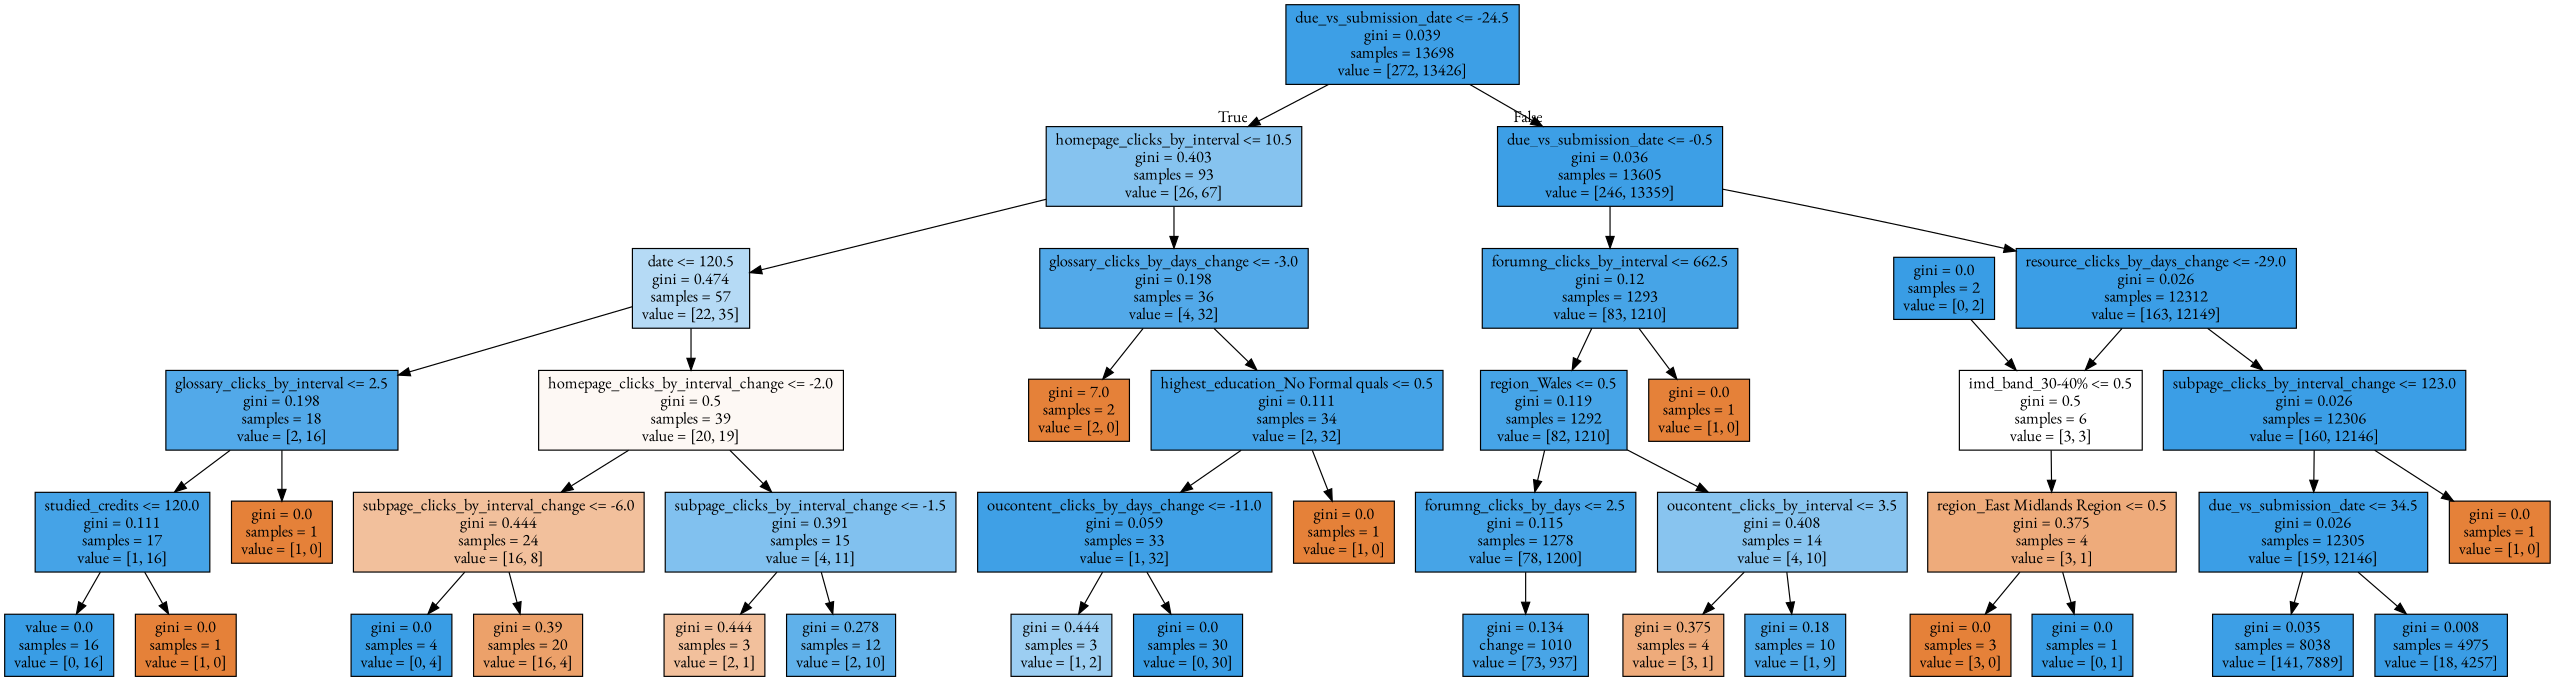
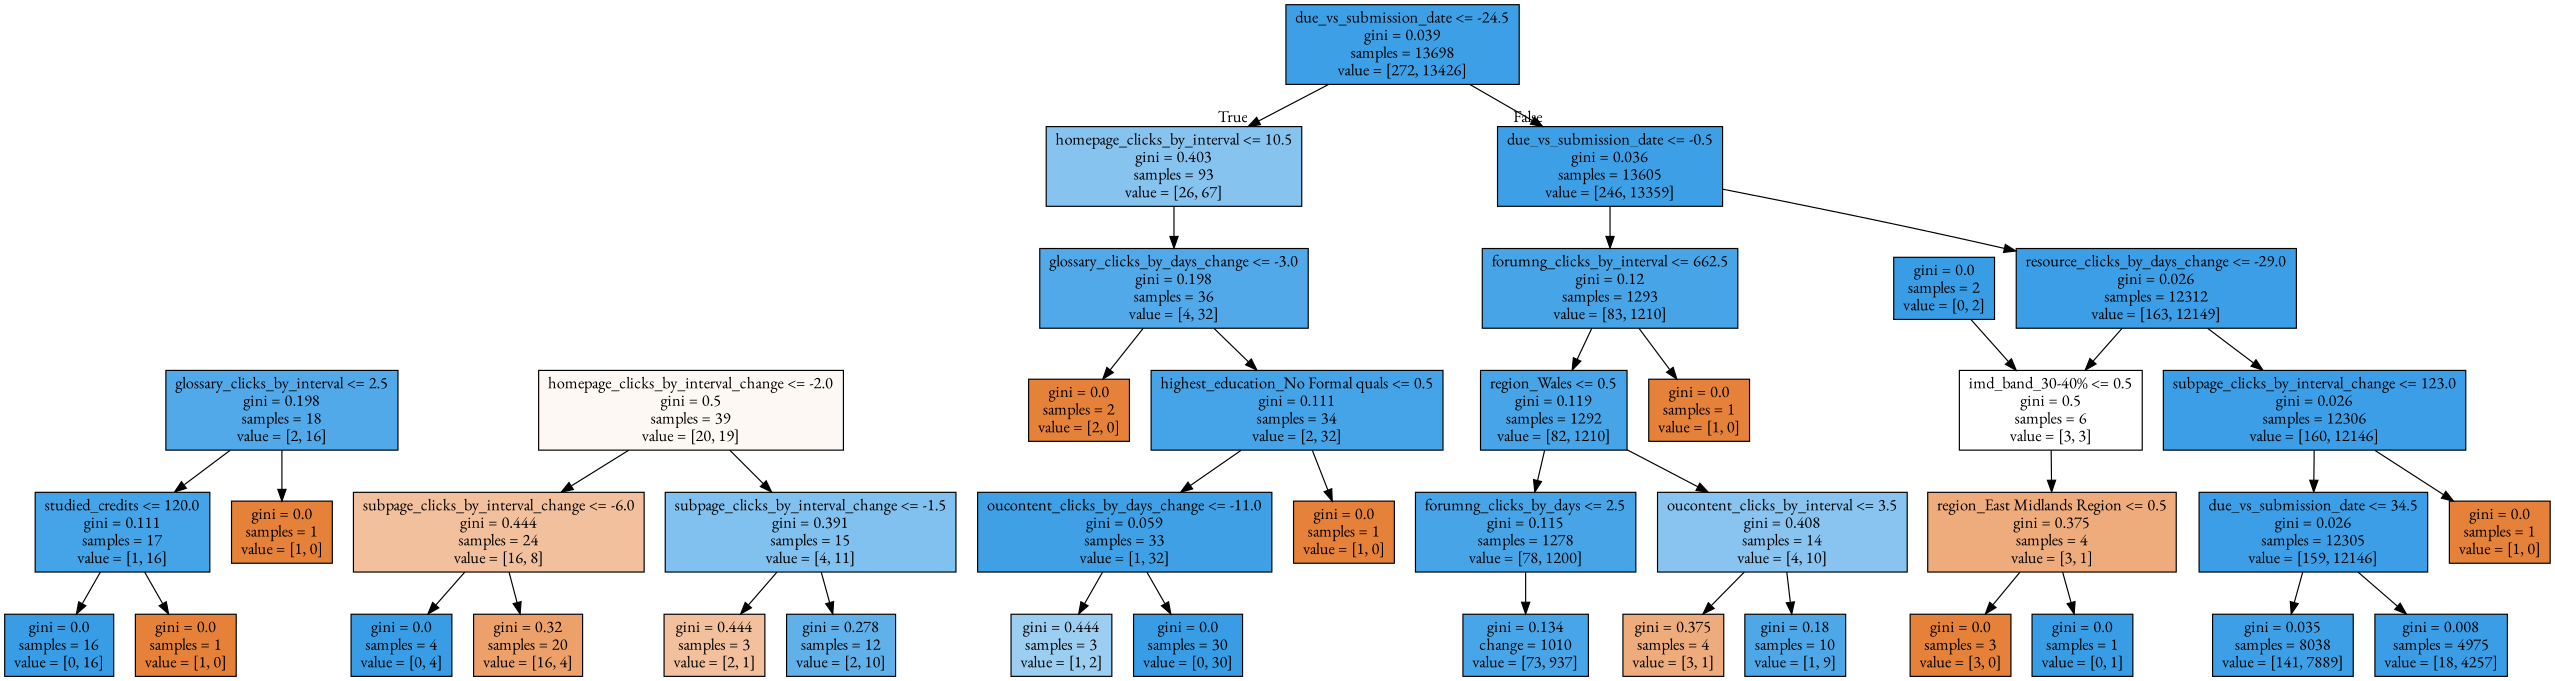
node "date <= 120.5 gini = 0.474 samples = 57 value = [22, 35]": removed
node "gini = 7.0 samples = 2 value = [2, 0]": label "gini = 7.0 samples = 2 value = [2, 0]" -> "gini = 0.0 samples = 2 value = [2, 0]"
node "value = 0.0 samples = 16 value = [0, 16]": label "value = 0.0 samples = 16 value = [0, 16]" -> "gini = 0.0 samples = 16 value = [0, 16]"
node "gini = 0.39 samples = 20 value = [16, 4]": label "gini = 0.39 samples = 20 value = [16, 4]" -> "gini = 0.32 samples = 20 value = [16, 4]"
